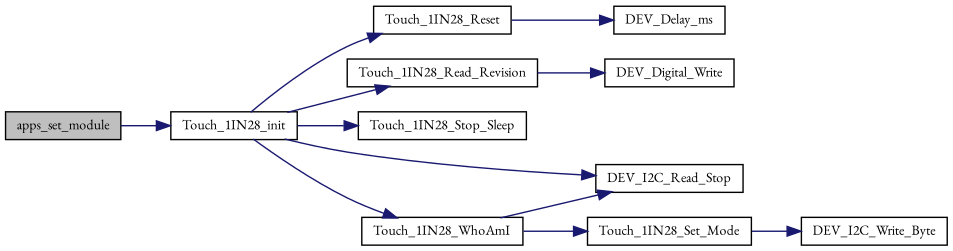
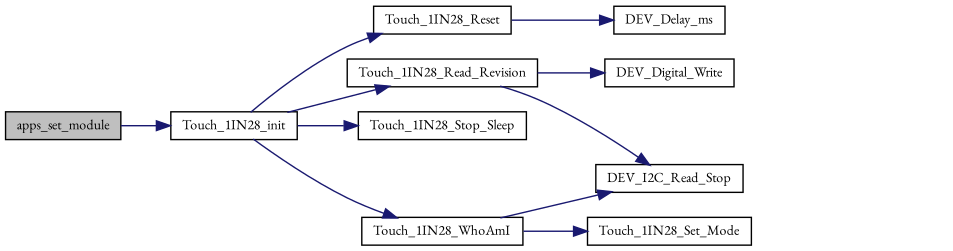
edge "Touch_1IN28_init" -> "DEV_I2C_Read_Stop": now "Touch_1IN28_Read_Revision" -> "DEV_I2C_Read_Stop"
node "DEV_I2C_Write_Byte": removed
